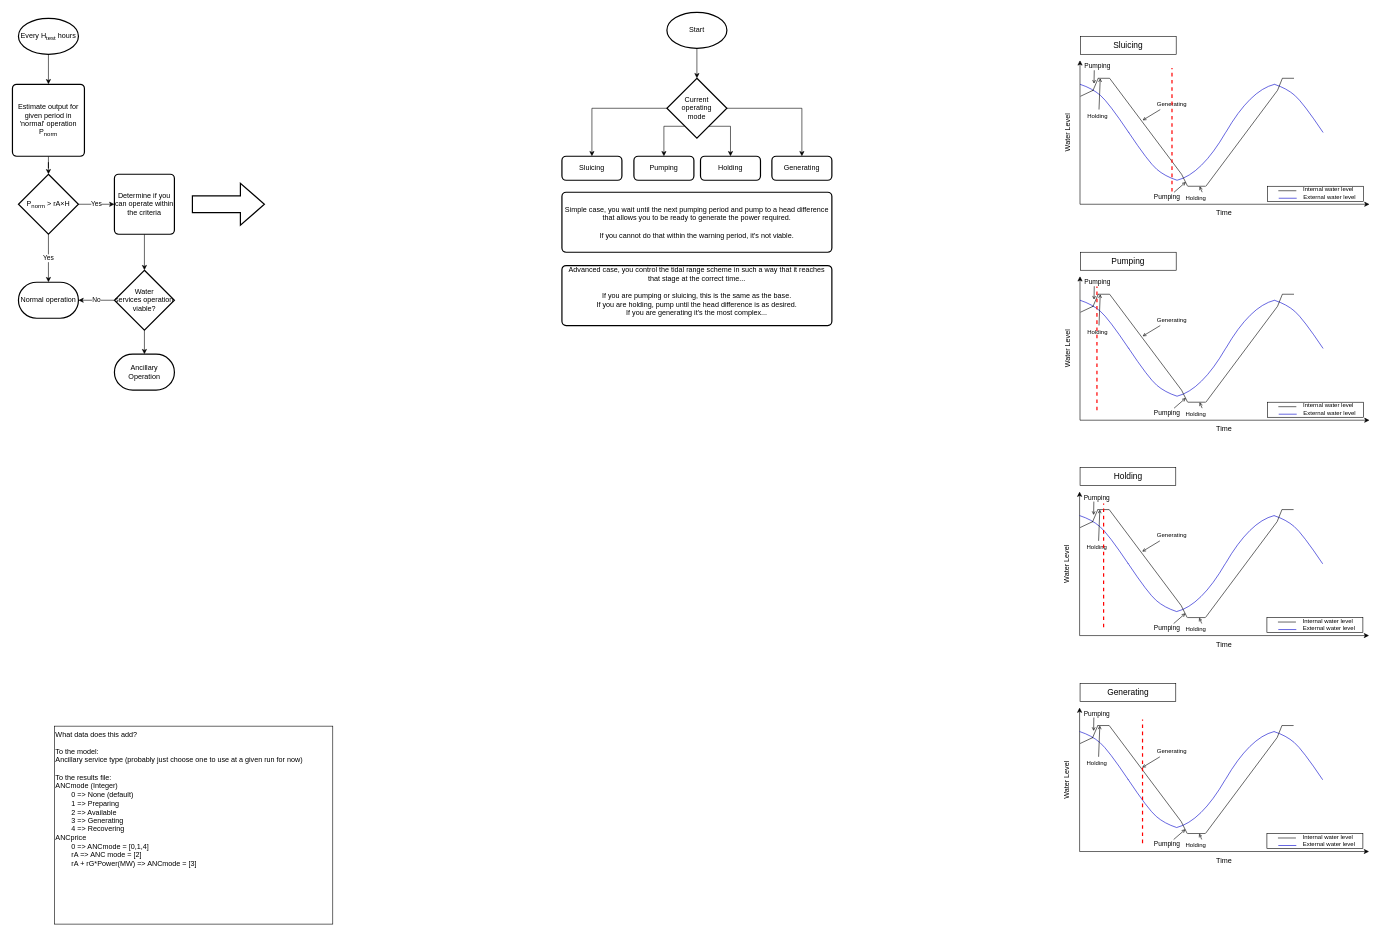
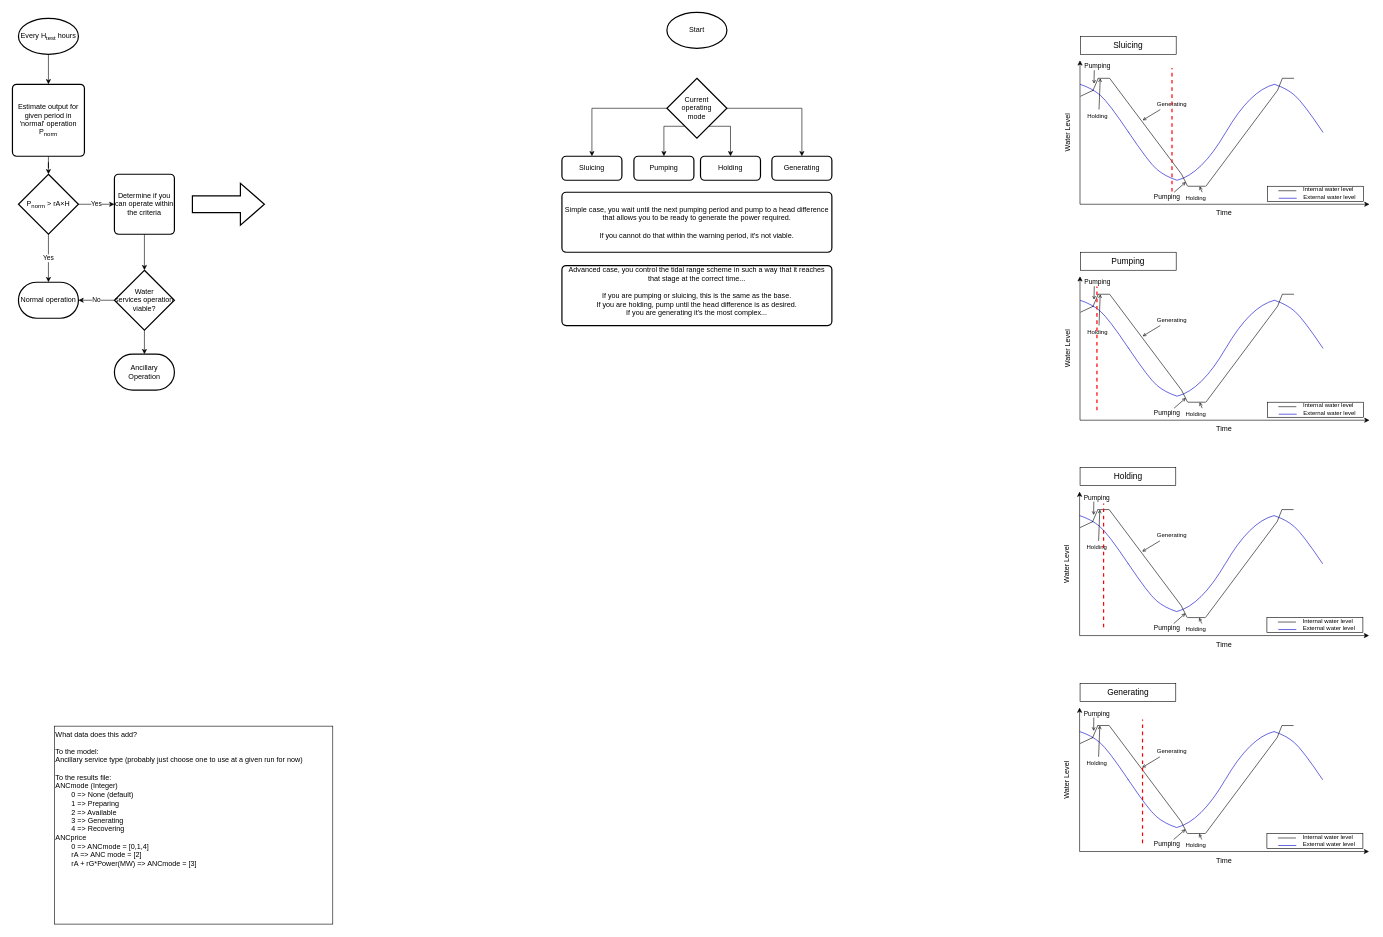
edge "Start" -> "Current operating mode": removed
